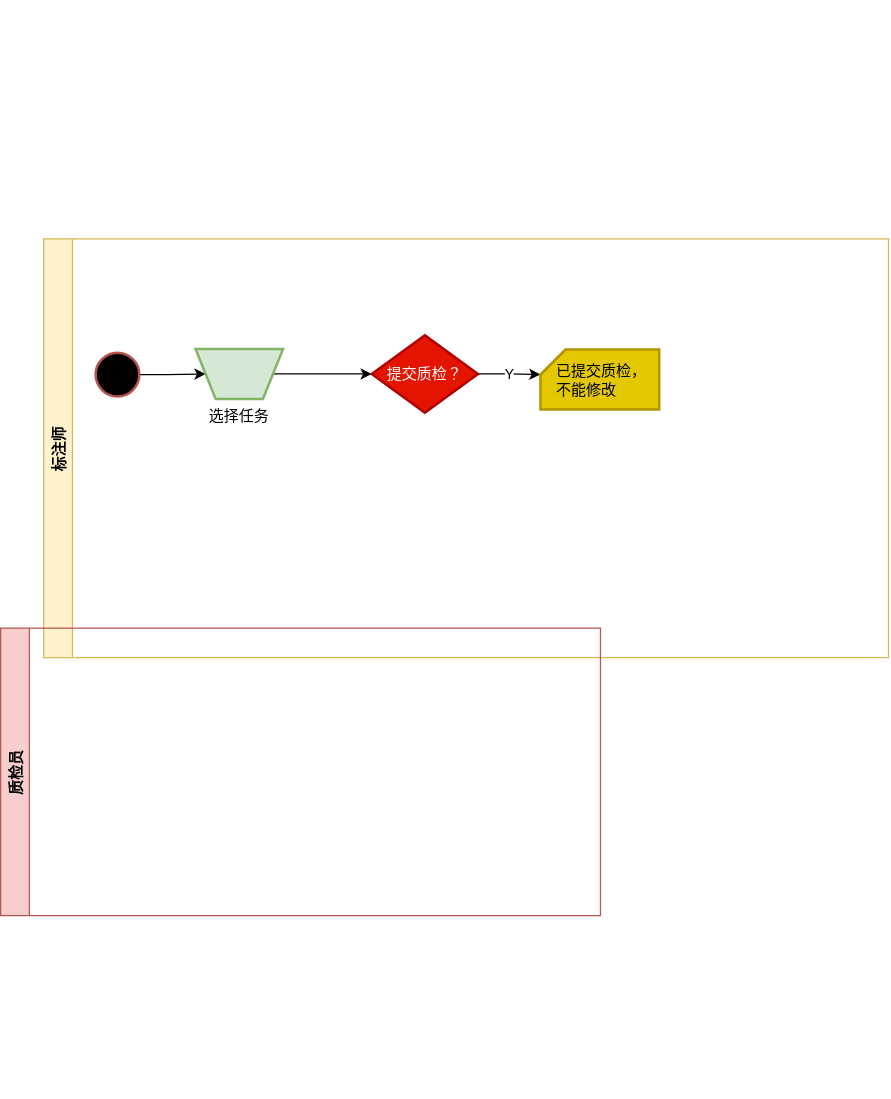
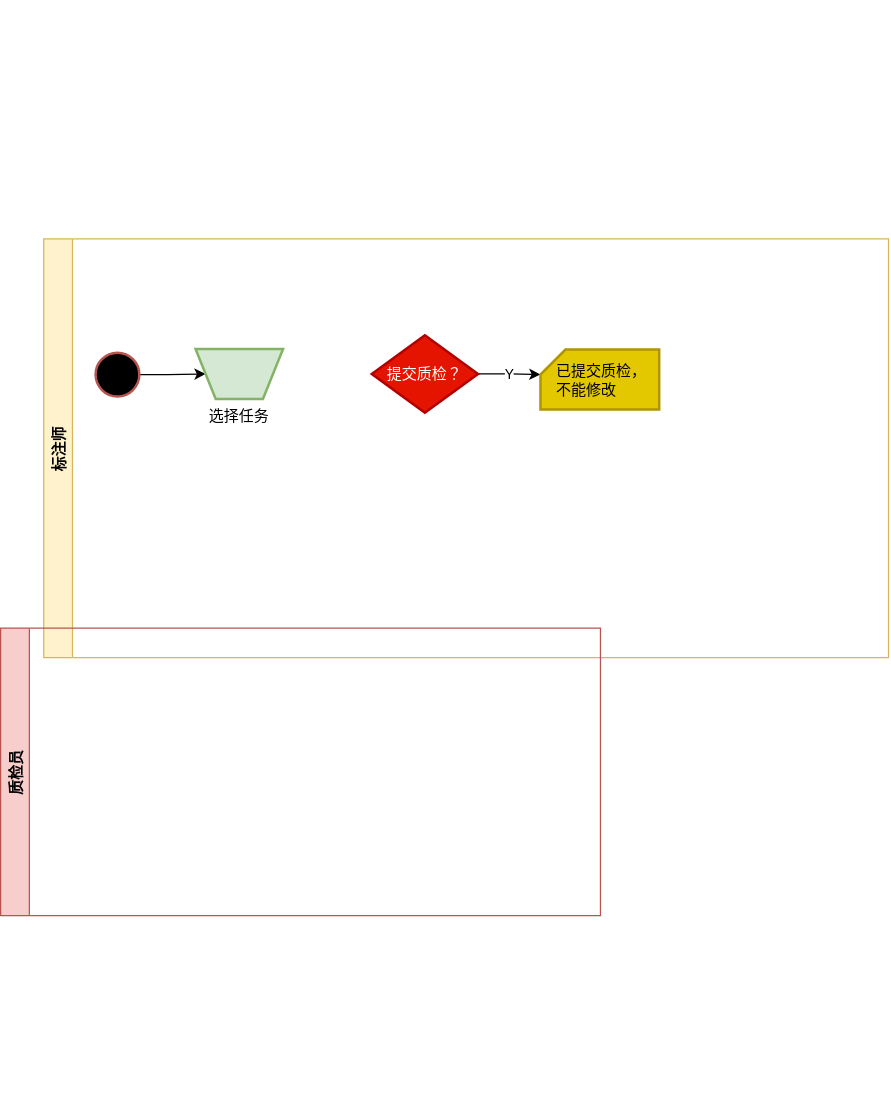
edge "选择任务" -> "提交质检？": removed
